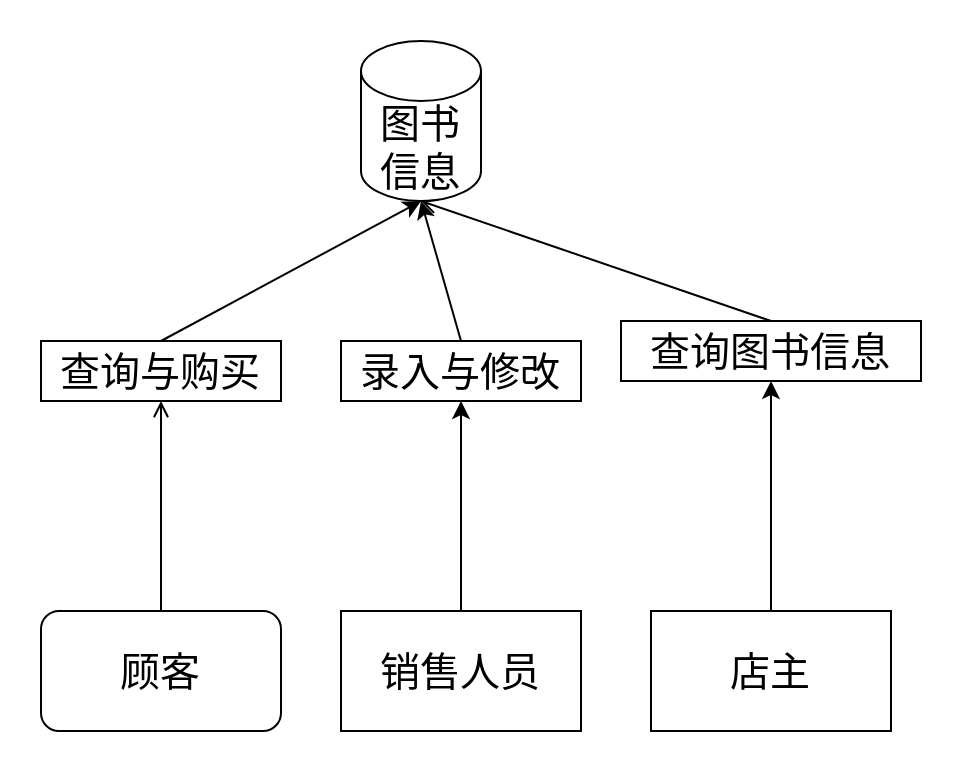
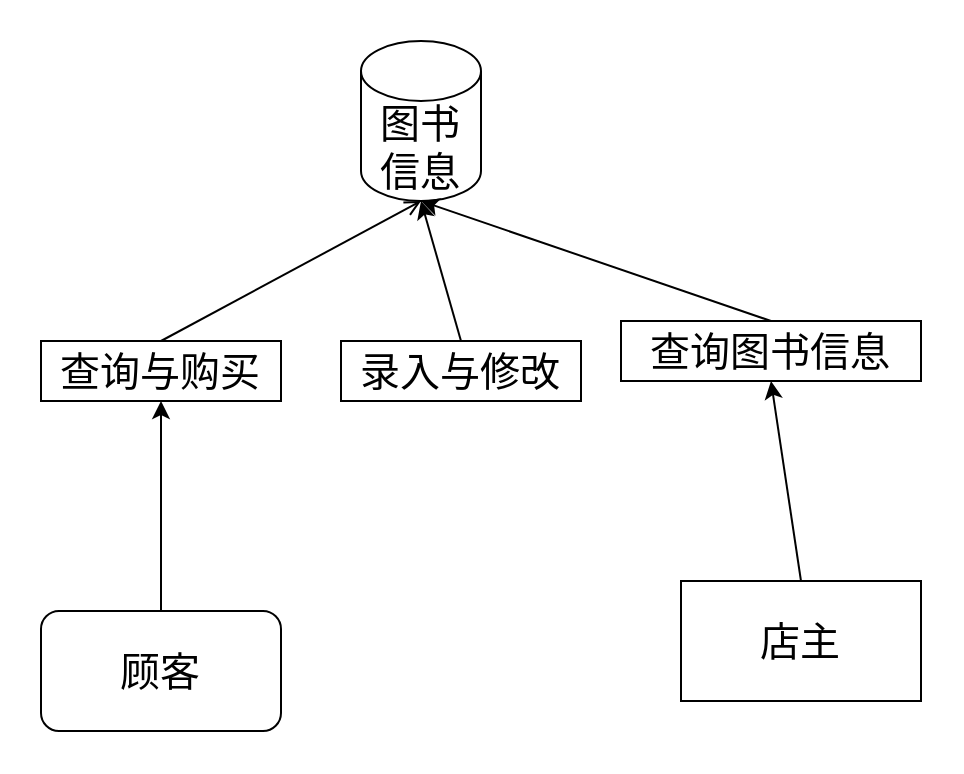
edge "查询图书信息" -> "图书信息": arrowhead open -> classic
edge "查询与购买" -> "图书信息": arrowhead classic -> open
edge "顾客" -> "查询与购买": arrowhead open -> classic
edge "销售人员" -> "录入与修改": removed
node "销售人员": removed
node "店主": moved (771, 671) -> (801, 641)
